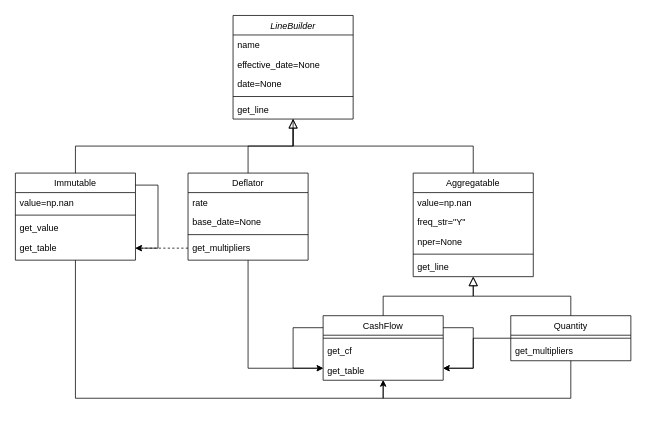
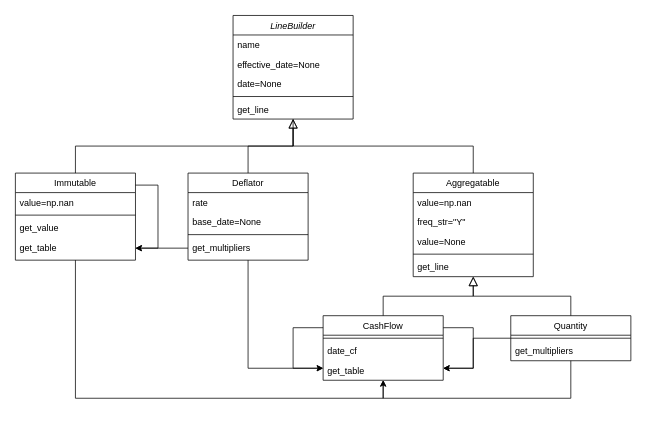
node "nper=None": label "nper=None" -> "value=None"
edge "Deflator" -> "Immutable": style dashed -> solid
node "get_cf": label "get_cf" -> "date_cf"
